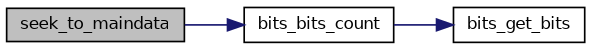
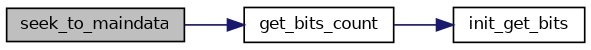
node "bits_bits_count": label "bits_bits_count" -> "get_bits_count"
node "bits_get_bits": label "bits_get_bits" -> "init_get_bits"
